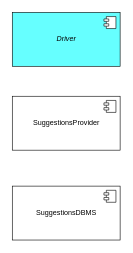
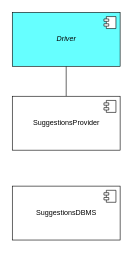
edge "Driver" -- "SuggestionsProvider": added
